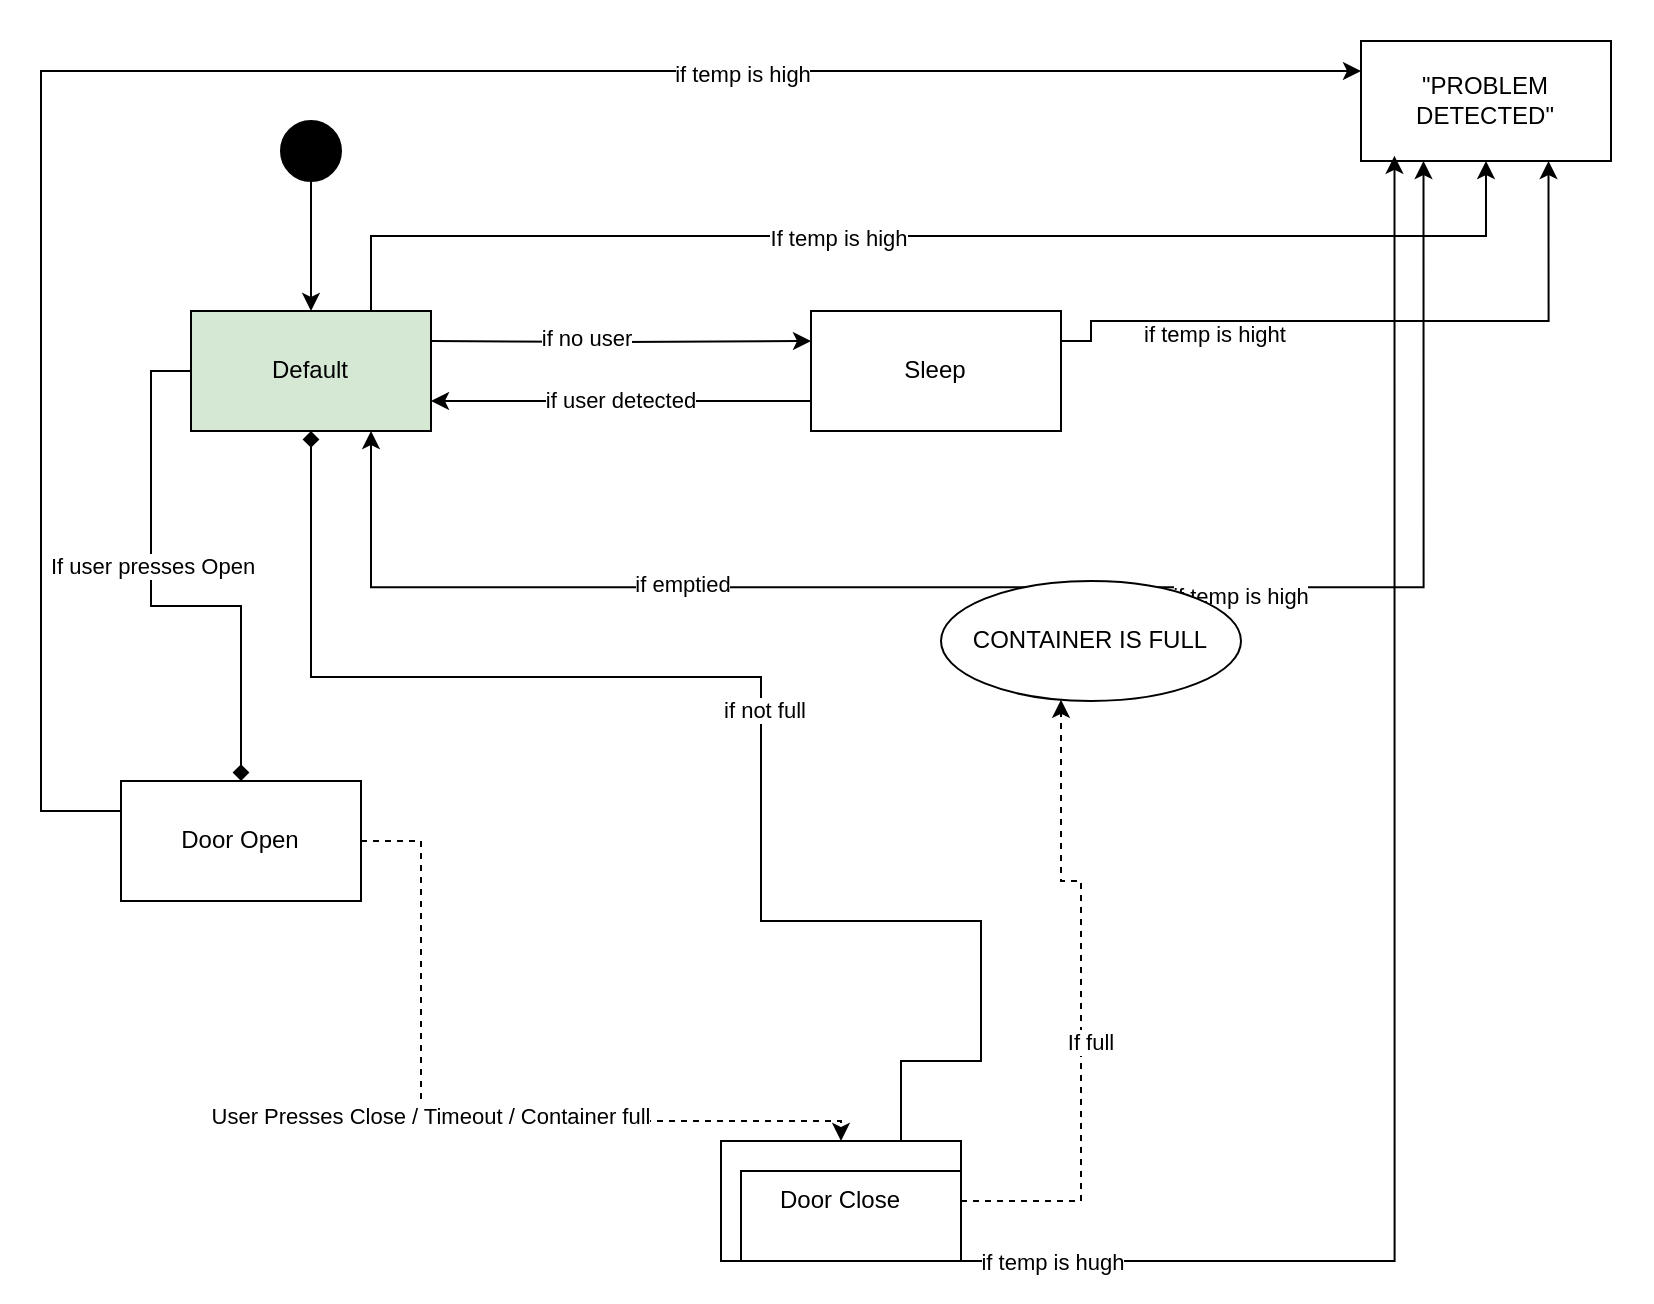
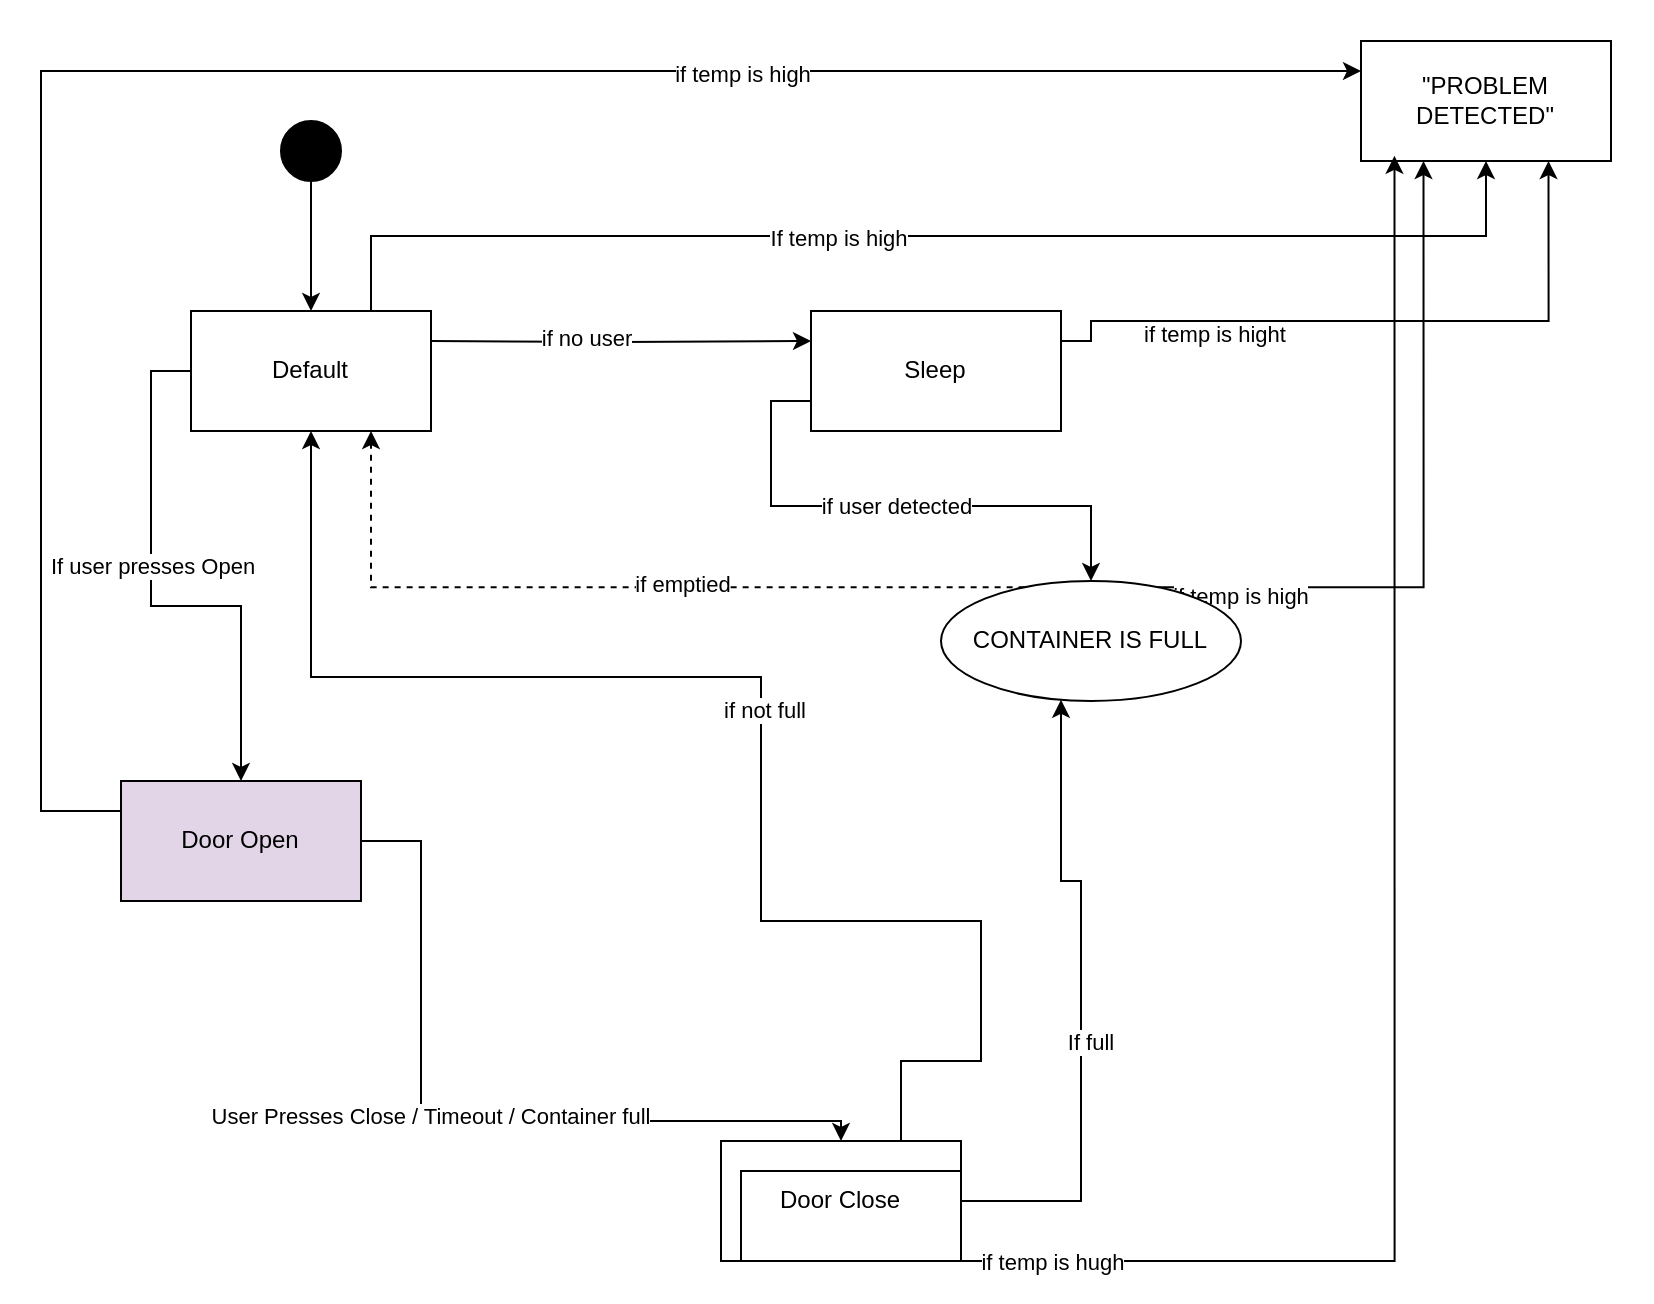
node "Default": fillcolor #d5e8d4 -> #ffffff
edge "Sleep" -> "Default": now "Sleep" -> "CONTAINER IS FULL"
edge "Door Close" -> "Default": arrowhead diamond -> classic
edge "CONTAINER IS FULL" -> "Default": style solid -> dashed
edge "Default" -> "Door Open": arrowhead diamond -> classic
node "Door Open": fillcolor #ffffff -> #e1d5e7
edge "Door Close" -> "CONTAINER IS FULL": style dashed -> solid
edge "Door Open" -> "Door Close": style dashed -> solid
